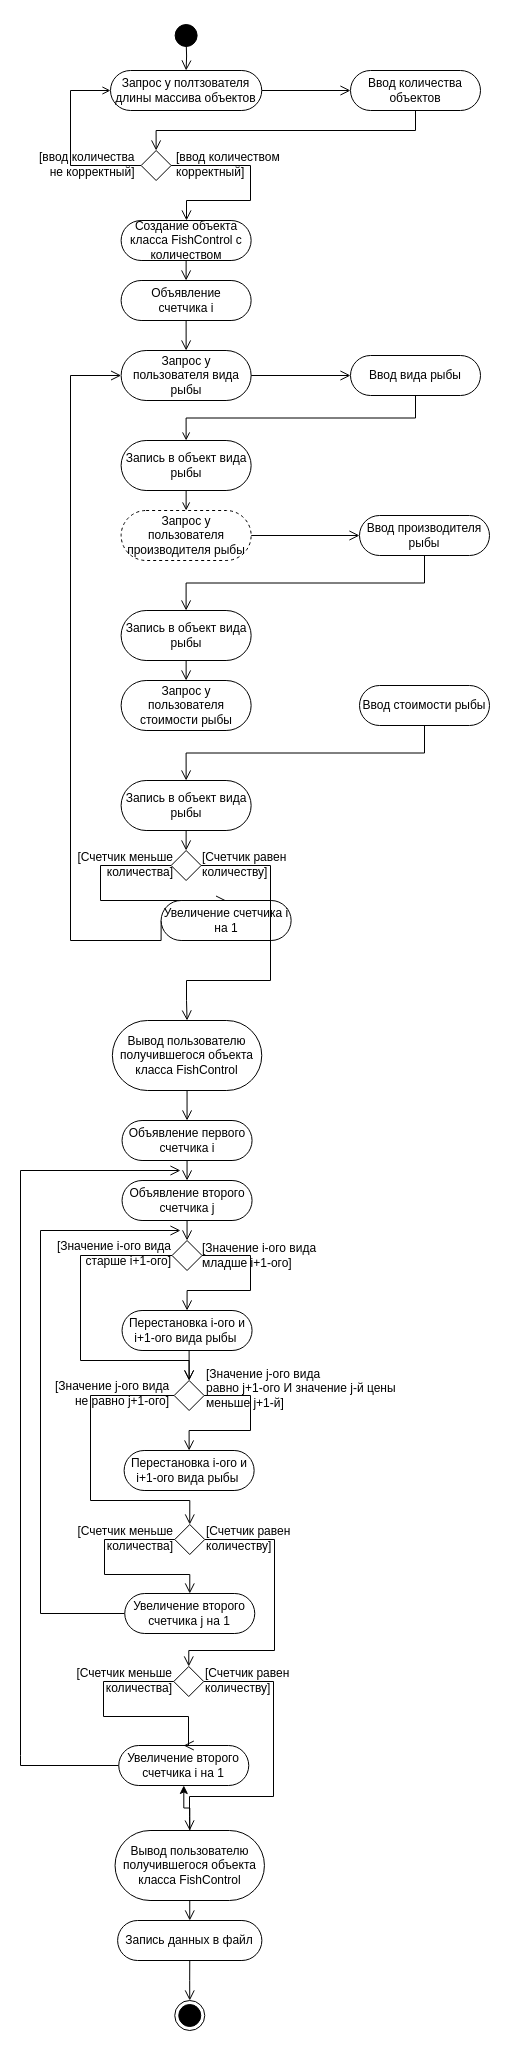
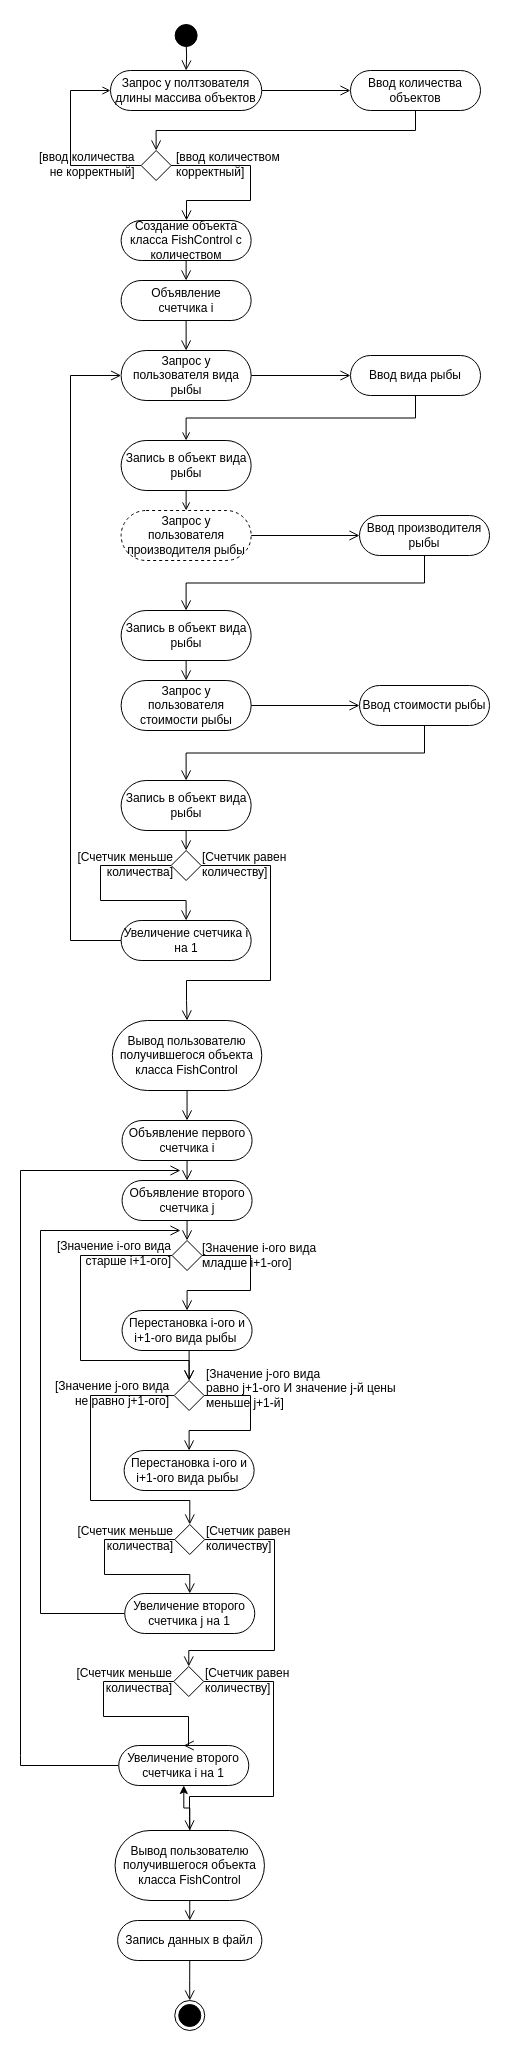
edge "Запрос у пользователя стоимости рыбы" -> "Ввод стоимости рыбы": added
node "Увеличение счетчика i на 1": moved (226, 921) -> (186, 941)
